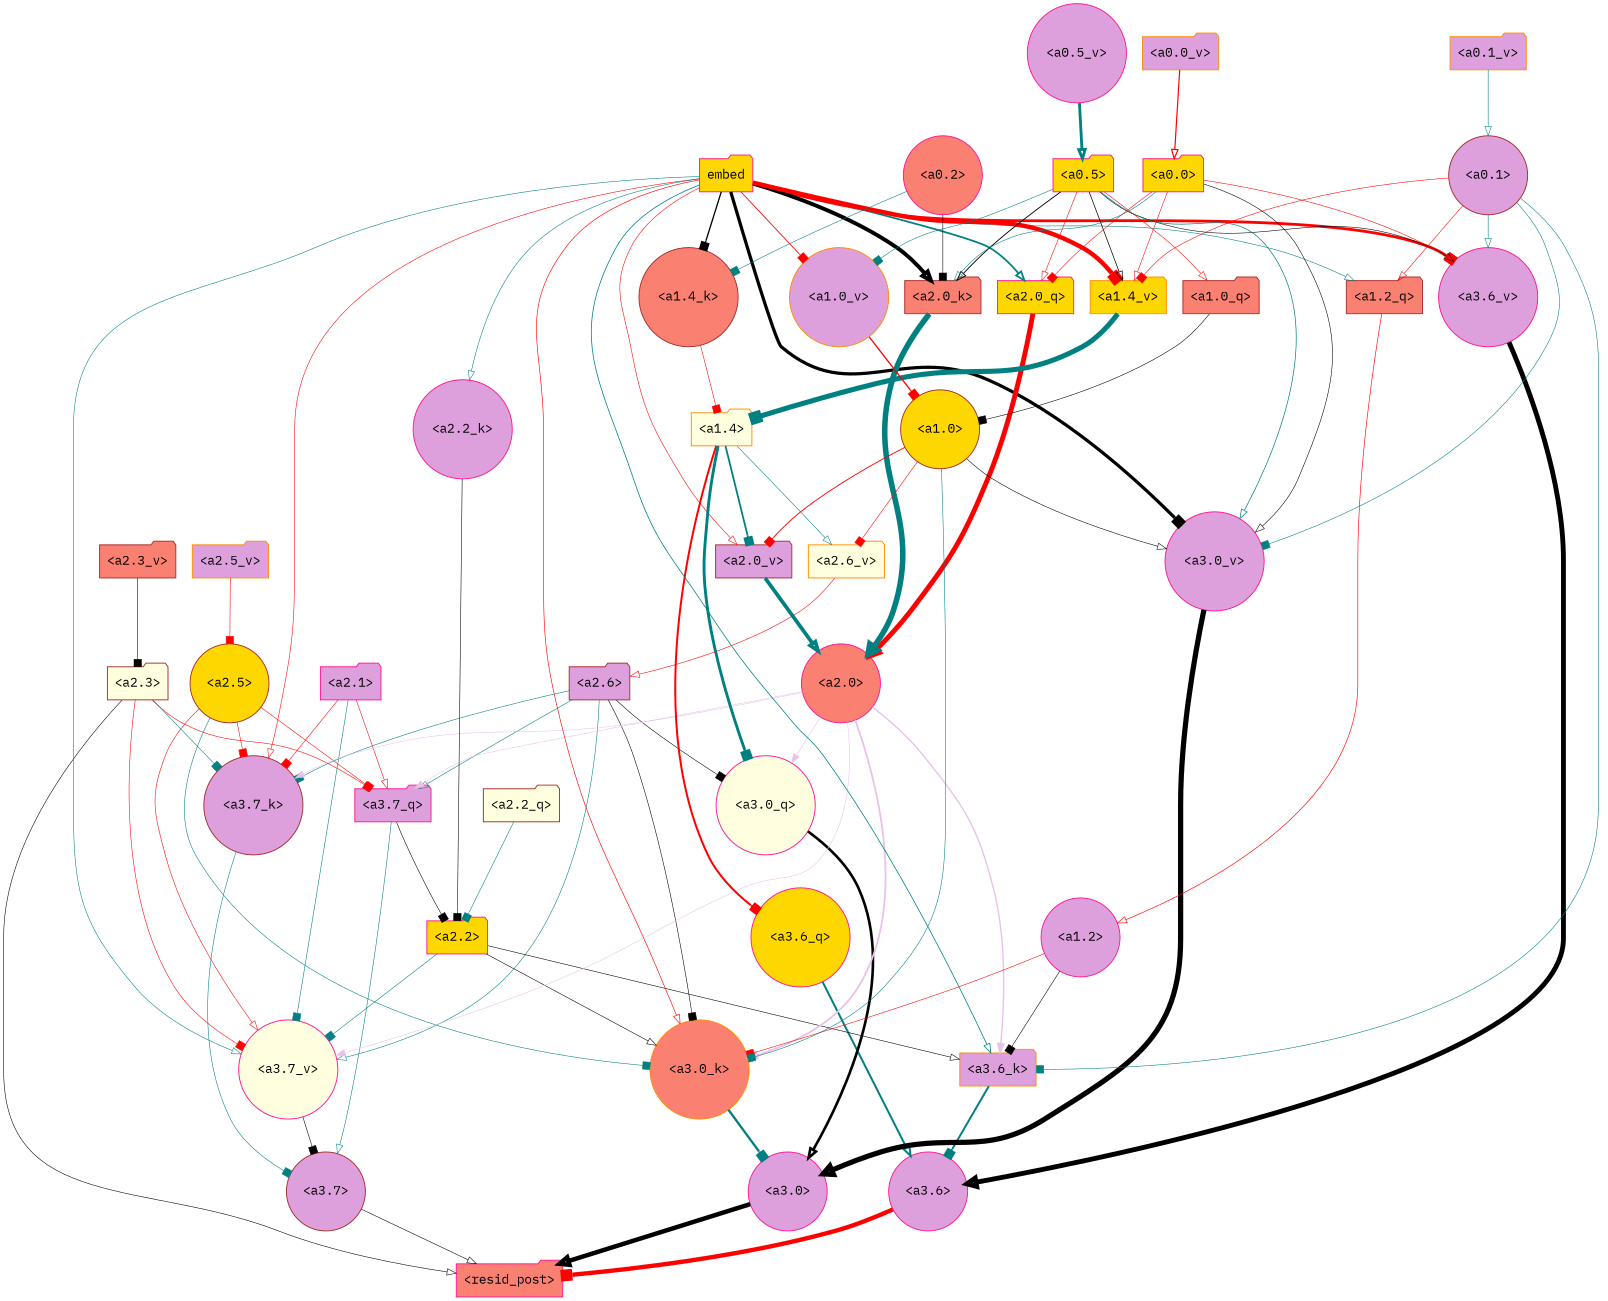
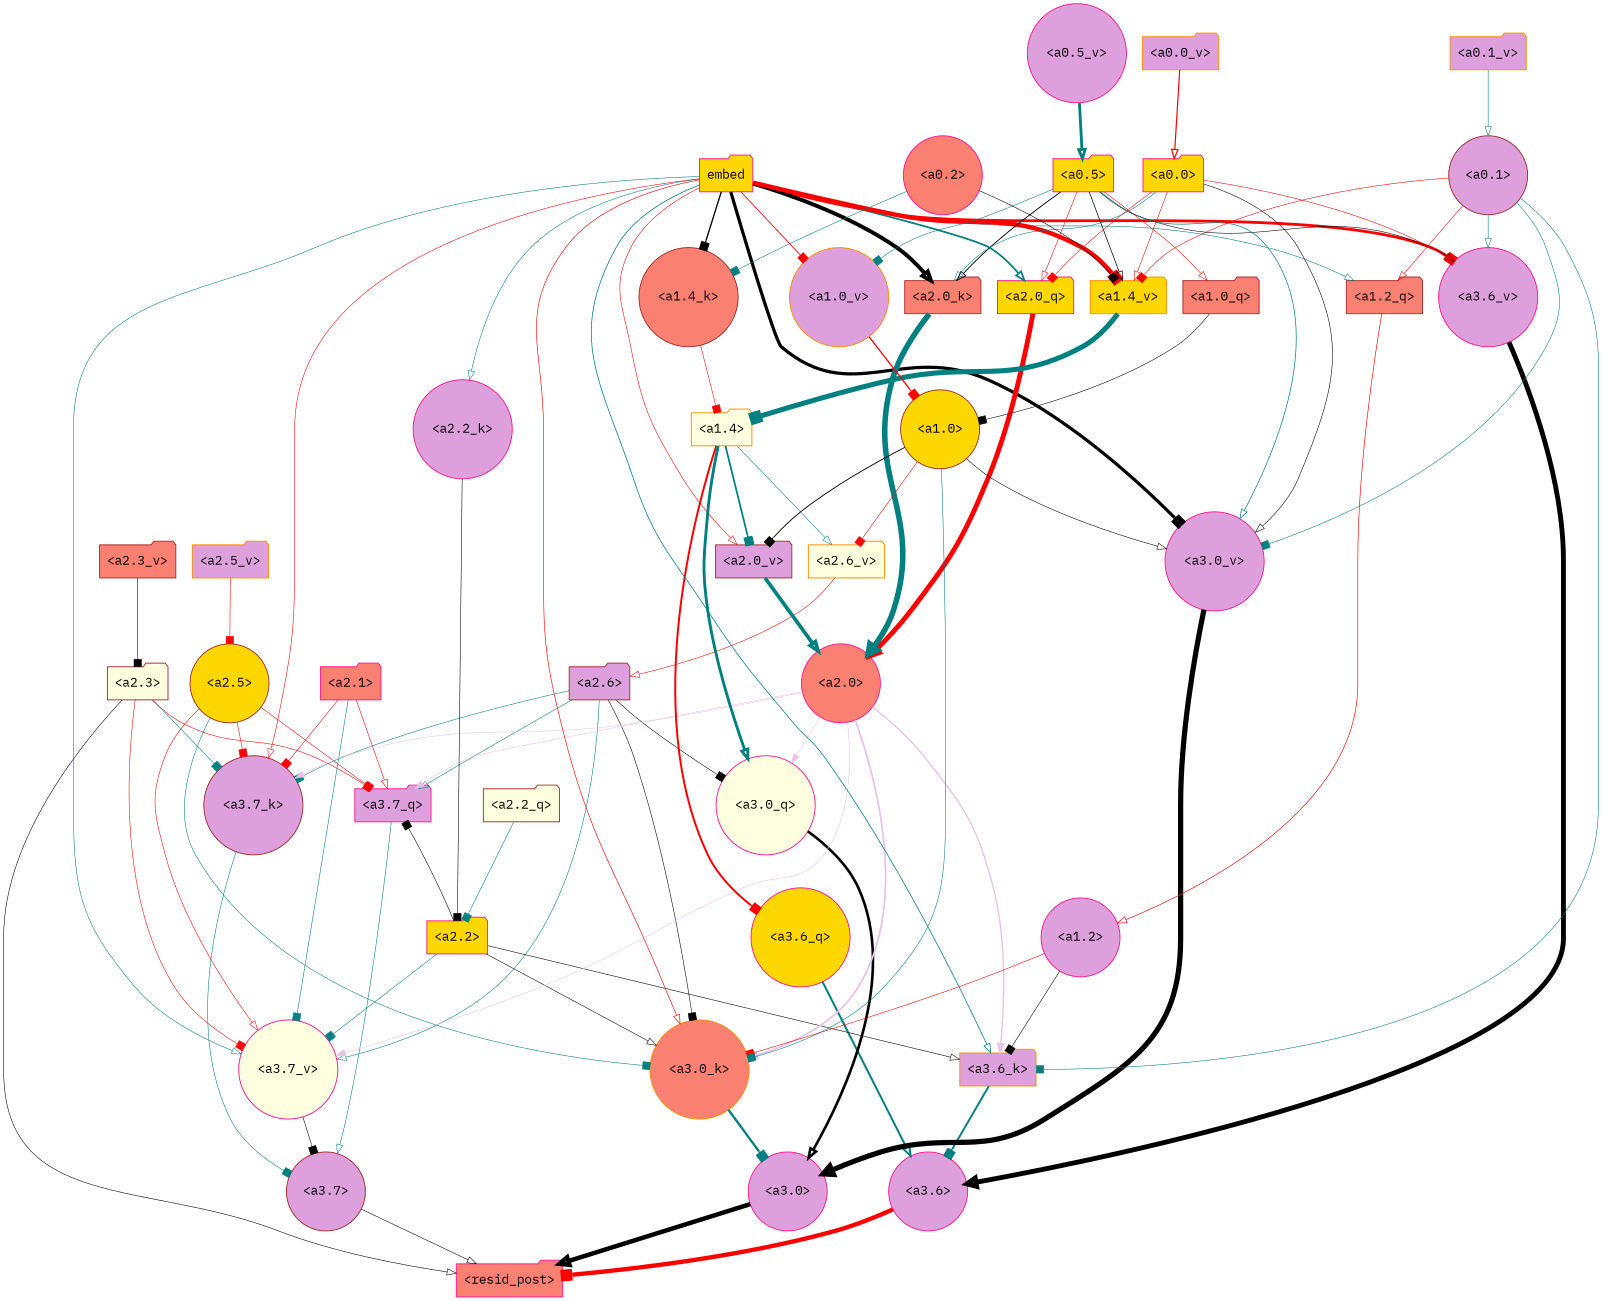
edge "<a0.2>" -> "<a2.0_k>": now "<a0.2>" -> "<a1.4_v>"
edge "<a1.0>" -> "<a2.0_v>": color red -> black
edge "<a1.4>" -> "<a3.0_q>": arrowhead box -> onormal
node "<a2.1>": fillcolor plum -> salmon
edge "<a3.7_q>" -> "<a2.2>": reversed
